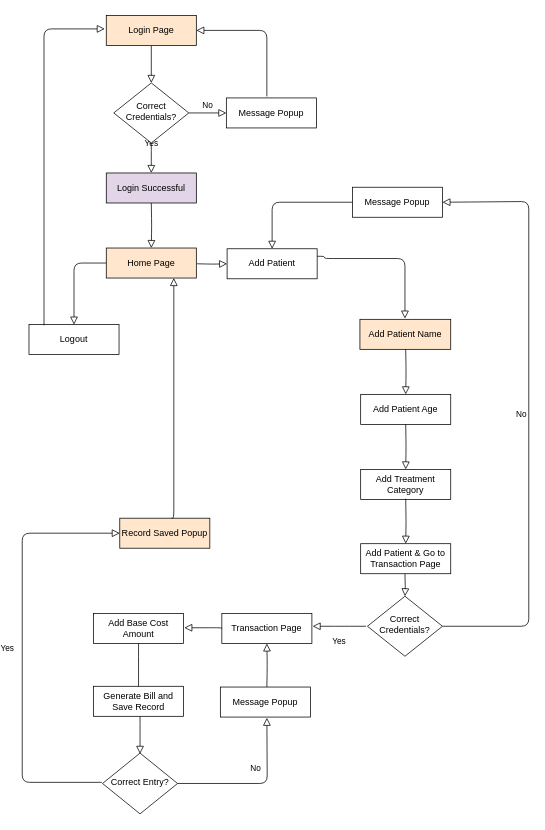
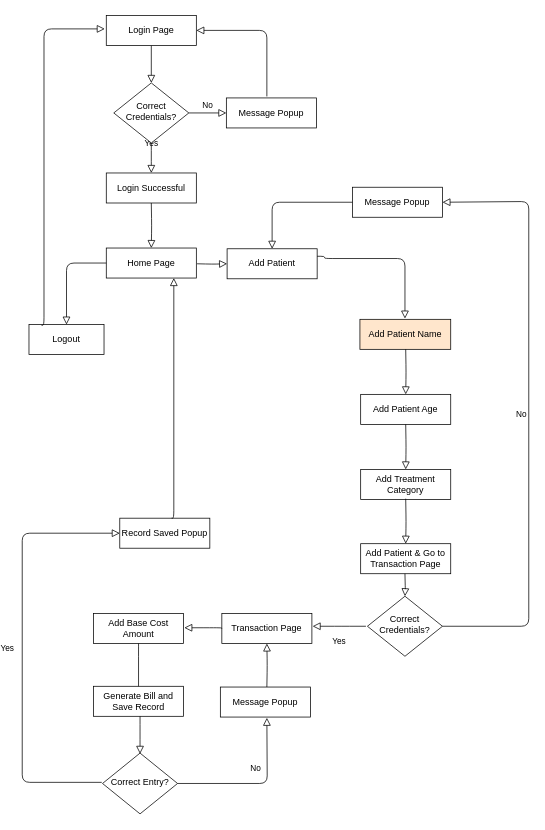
node "Login Page": fillcolor #ffe6cc -> #ffffff
node "Login Successful": fillcolor #e1d5e7 -> #ffffff
node "Home Page": fillcolor #ffe6cc -> #ffffff
node "Logout": size 90x30 -> 75x30
node "Record Saved Popup": fillcolor #ffe6cc -> #ffffff
